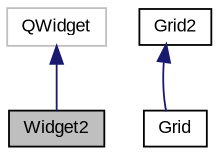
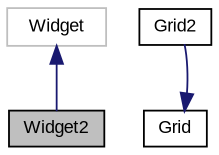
node "QWidget": label "QWidget" -> "Widget"
edge "Grid" -> "Grid2": reversed
